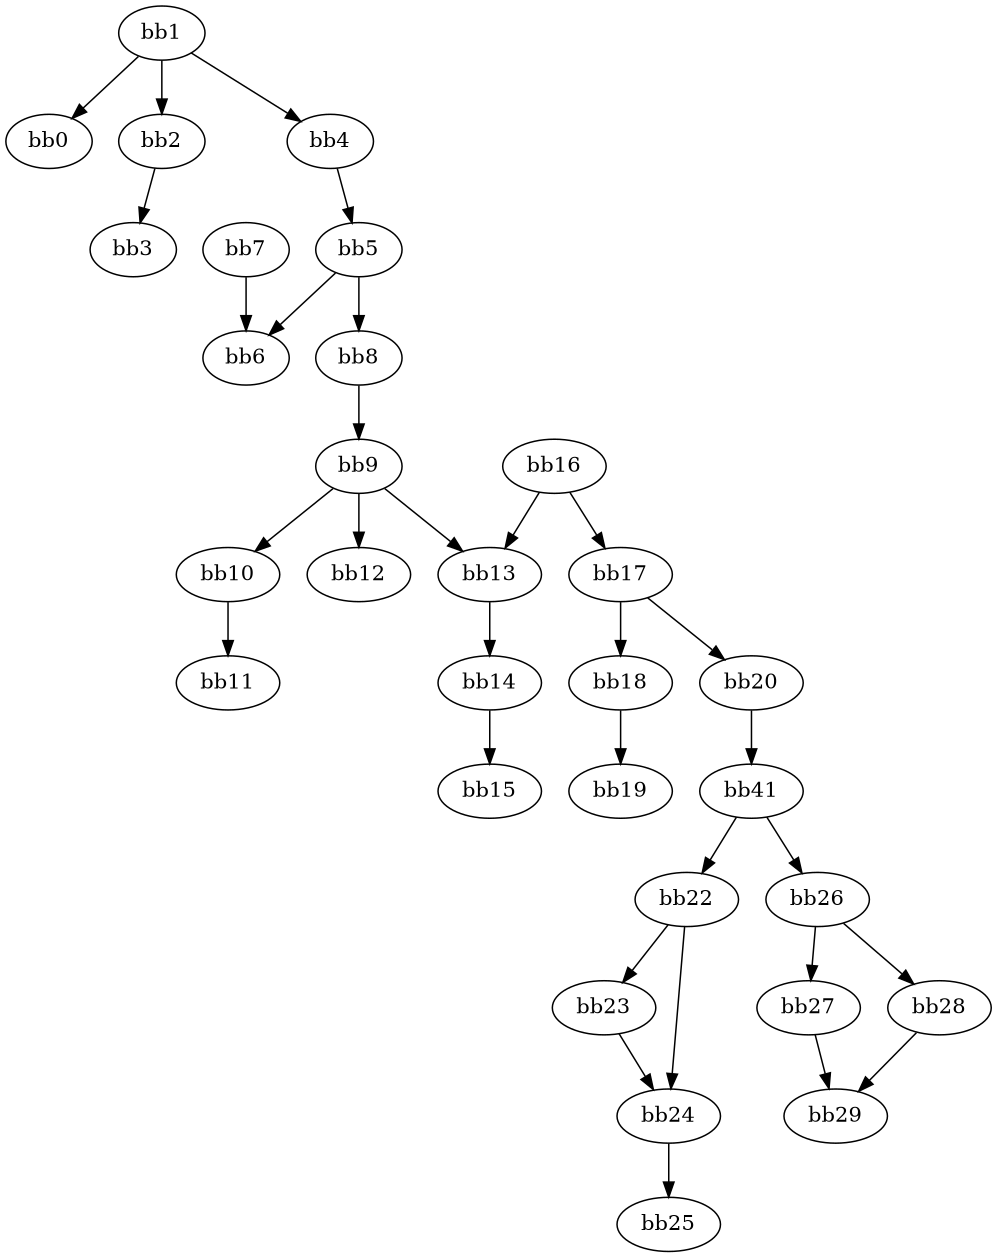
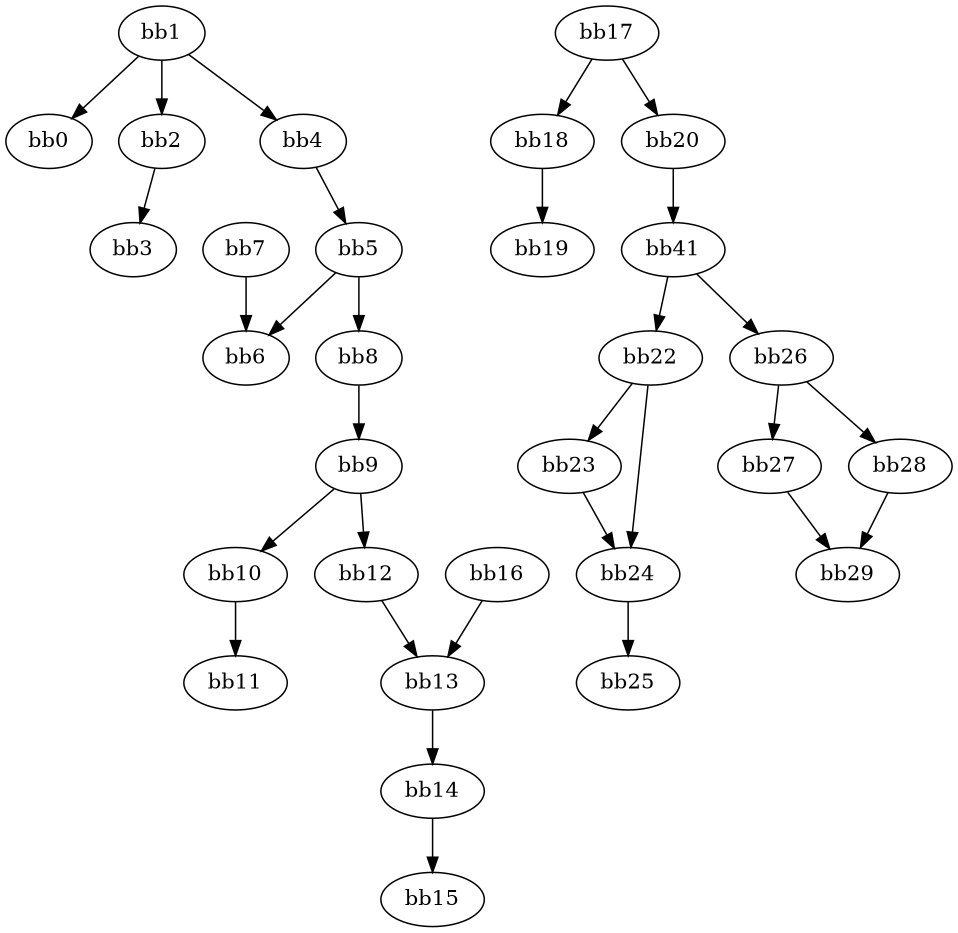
edge "bb16" -> "bb17": removed
edge "bb9" -> "bb13": now "bb12" -> "bb13"
